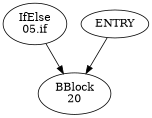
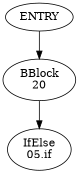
edge "IfElse 05.if" -> "BBlock 20": reversed
